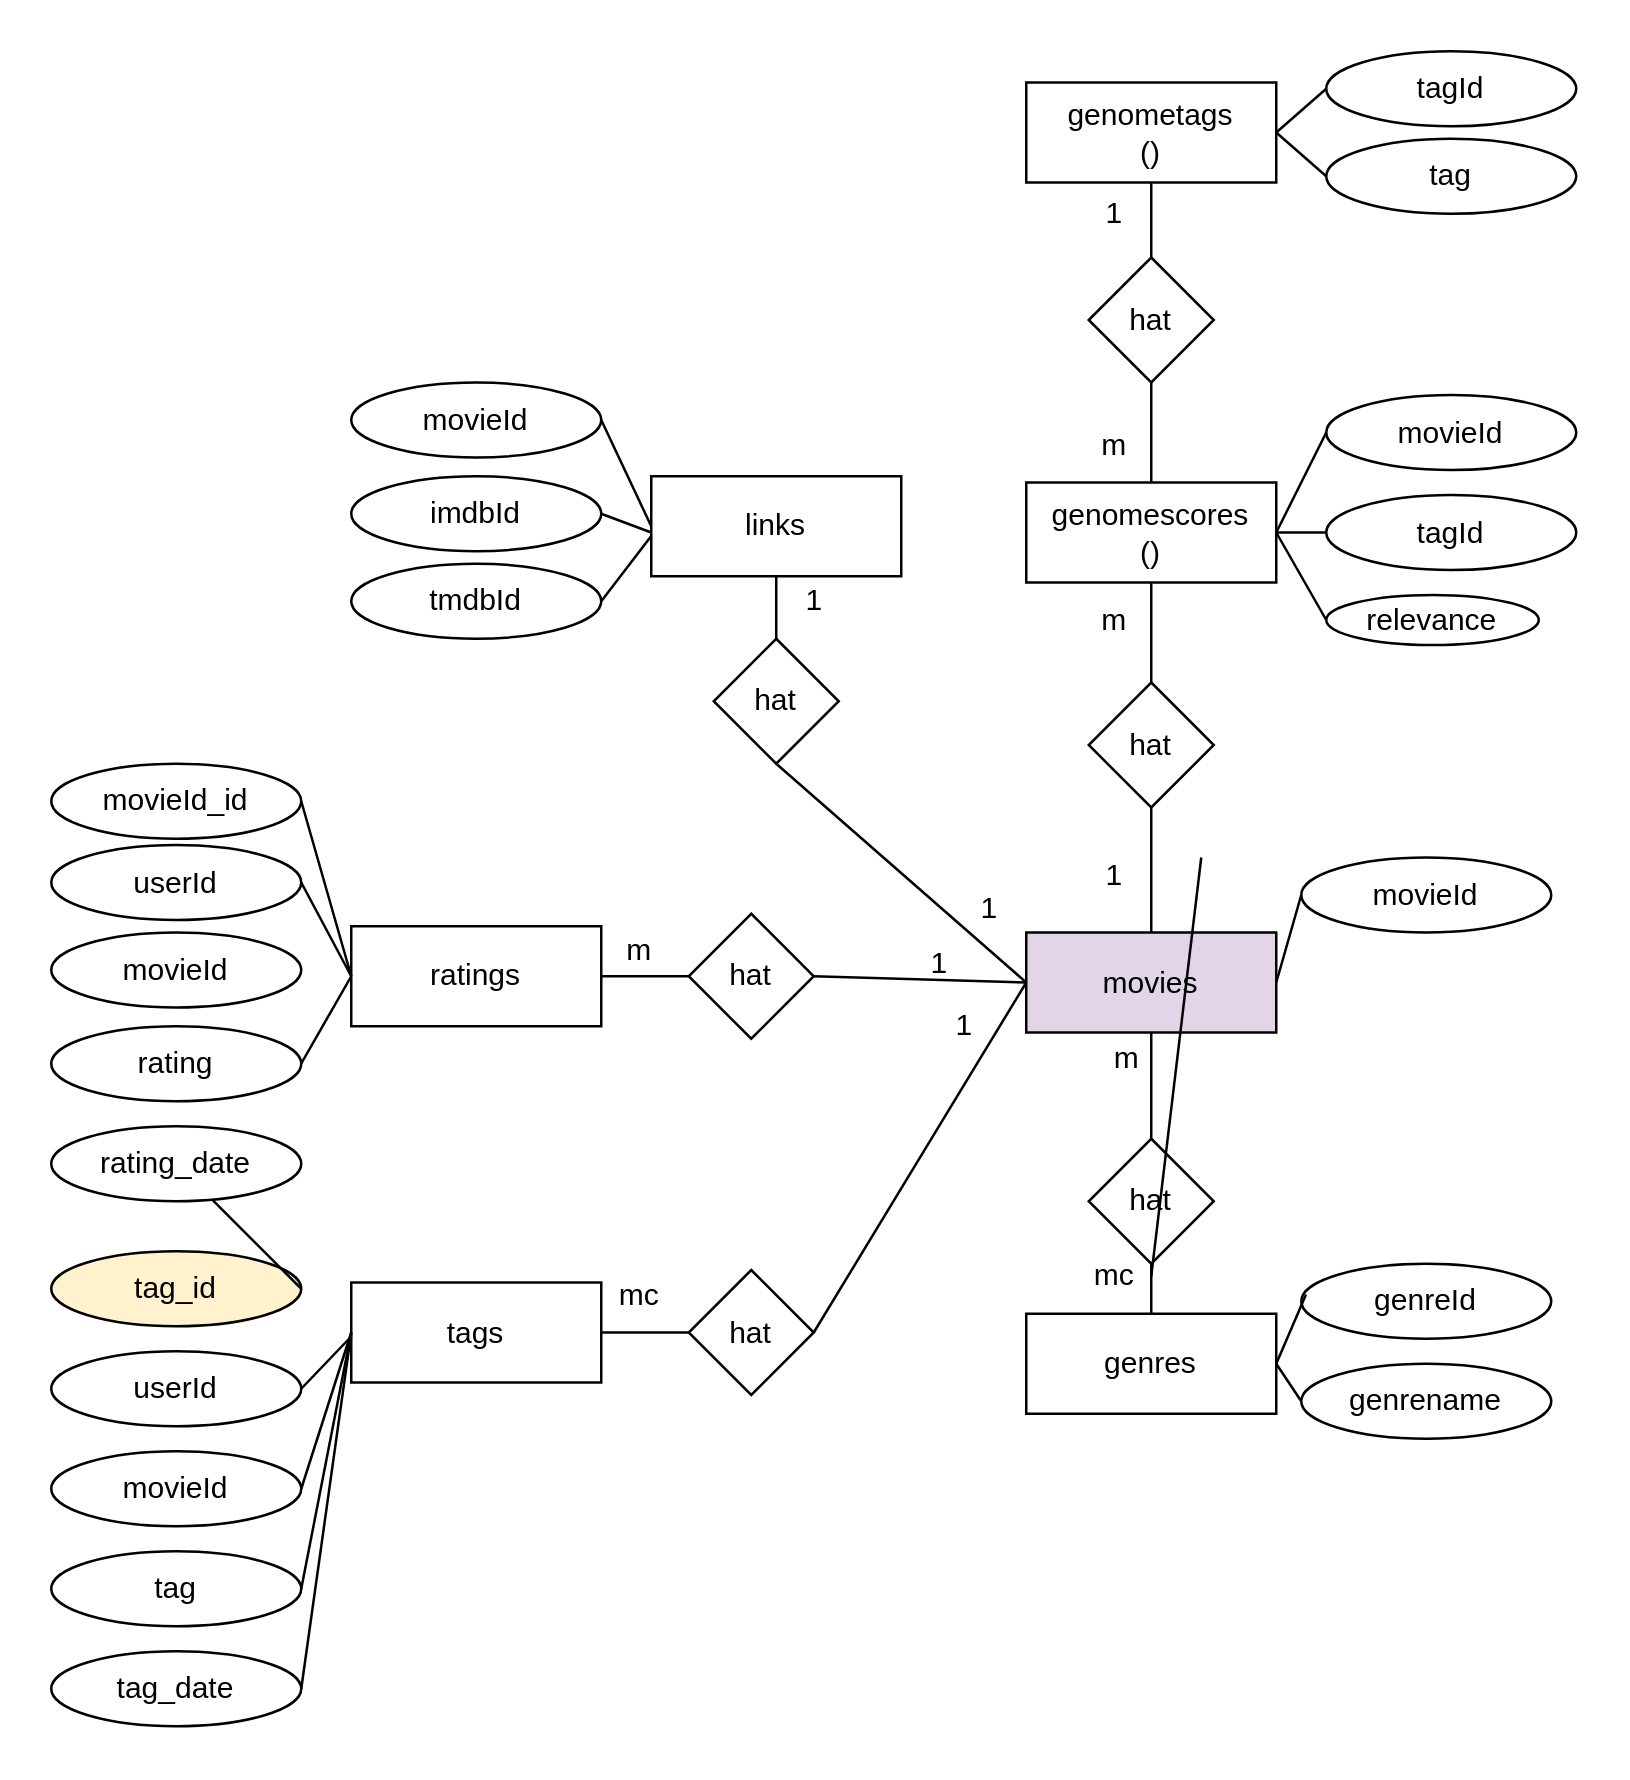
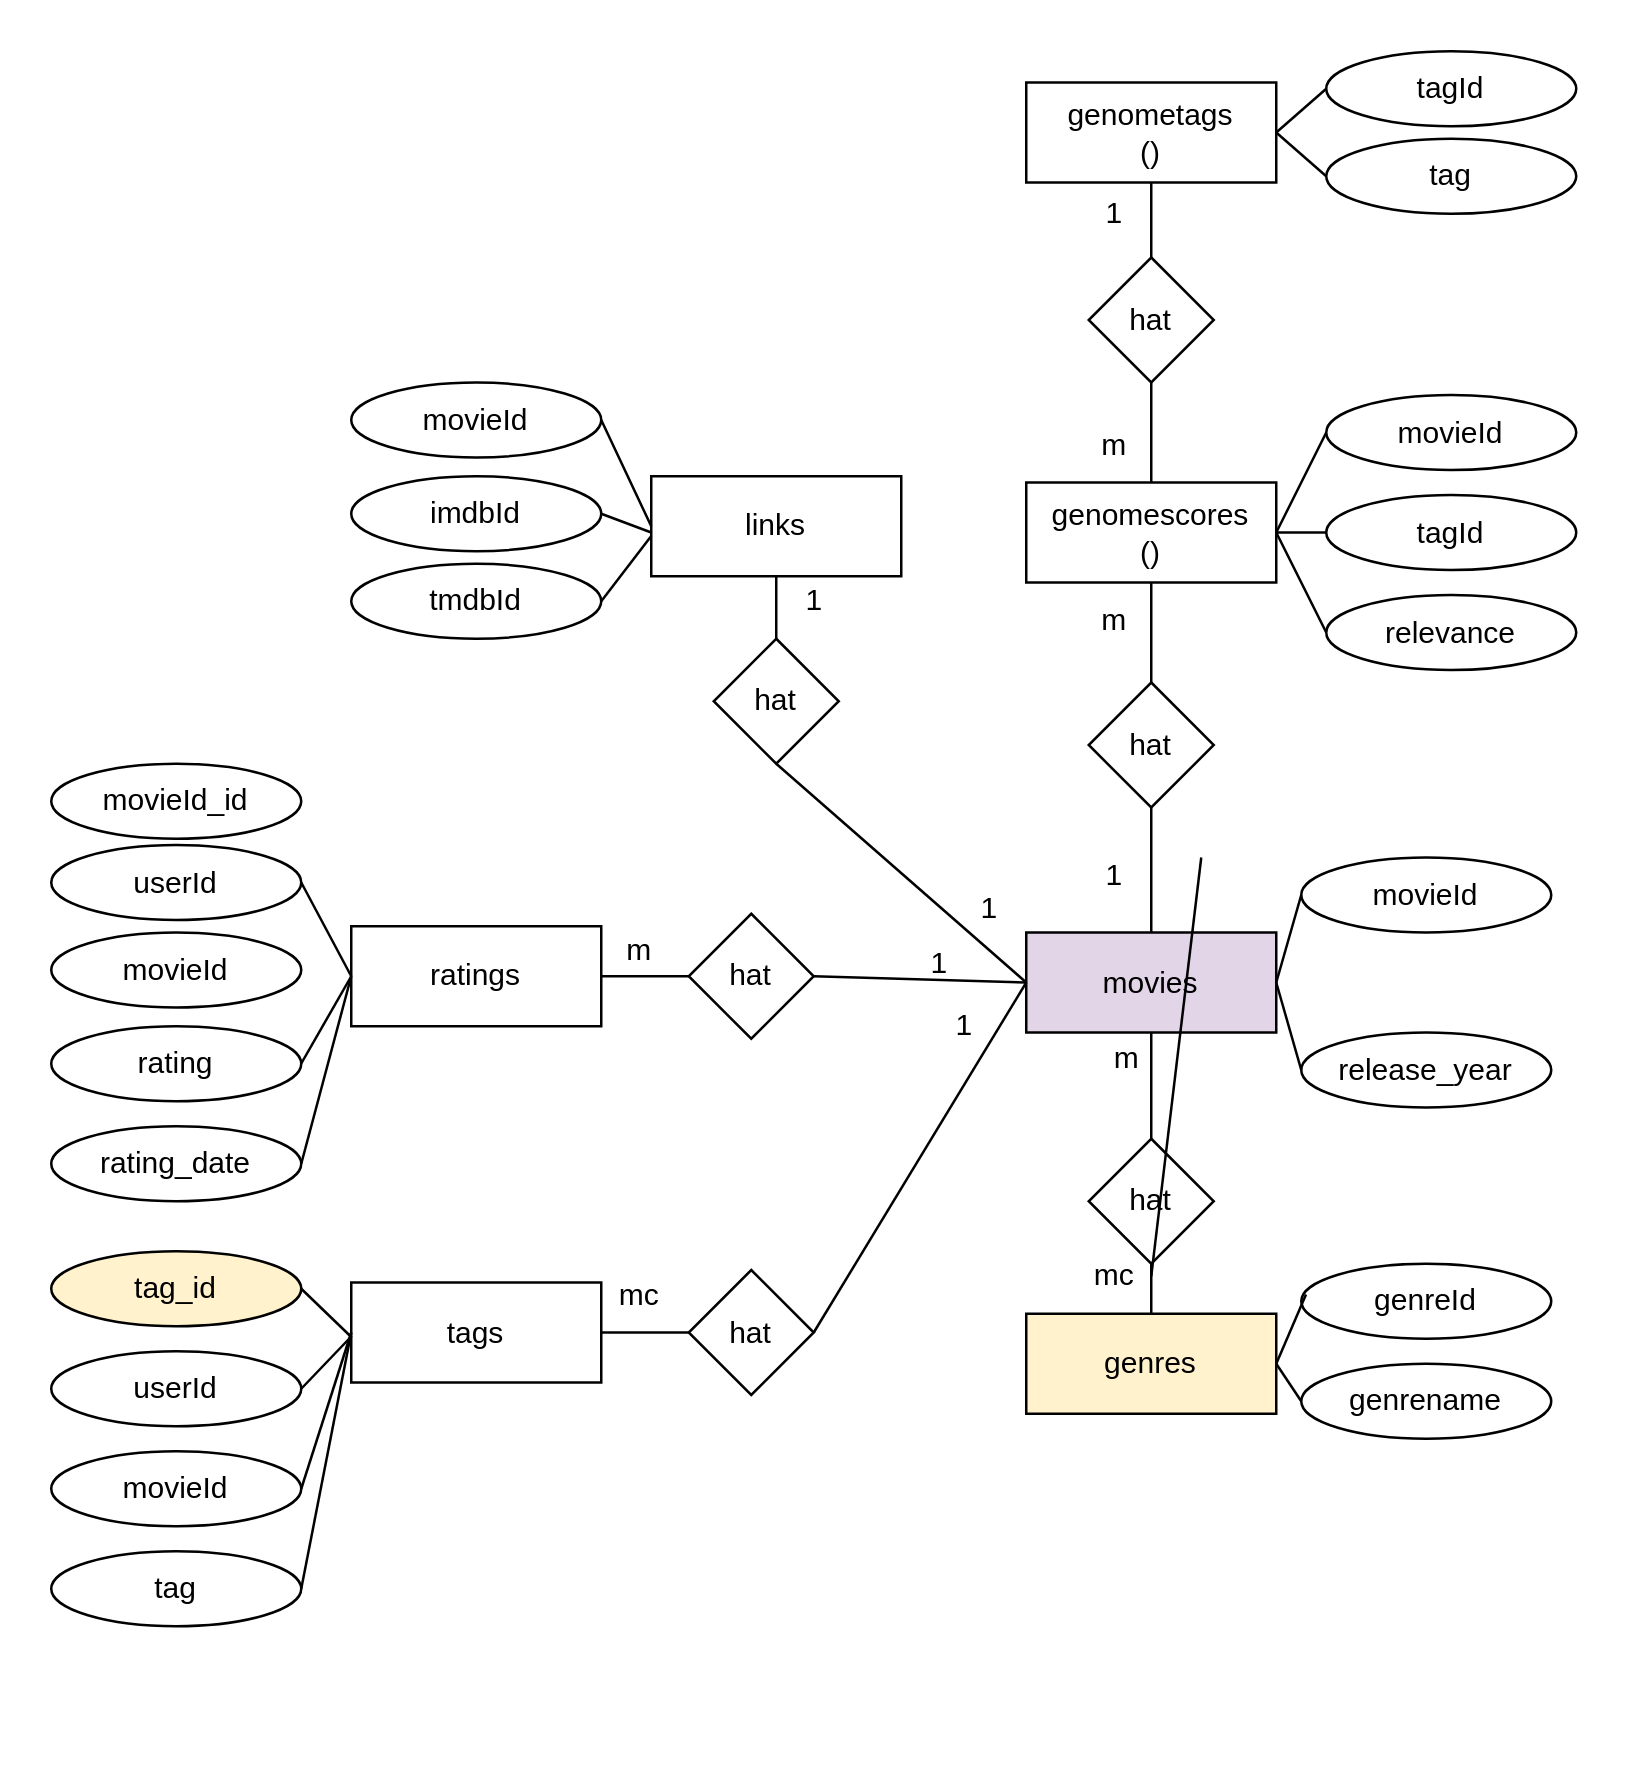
node "relevance": size 213x50 -> 250x75
edge "movieId_id" -- "ratings": removed
edge "movies" -- "release_year": added
node "release_year": added
edge "ratings" -- "rating_date": added
edge "rating_date" -- "tag_id": now "tags" -- "tag_id"
node "genres": fillcolor #ffffff -> #fff2cc
edge "tags" -- "tag_date": removed
node "tag_date": removed
